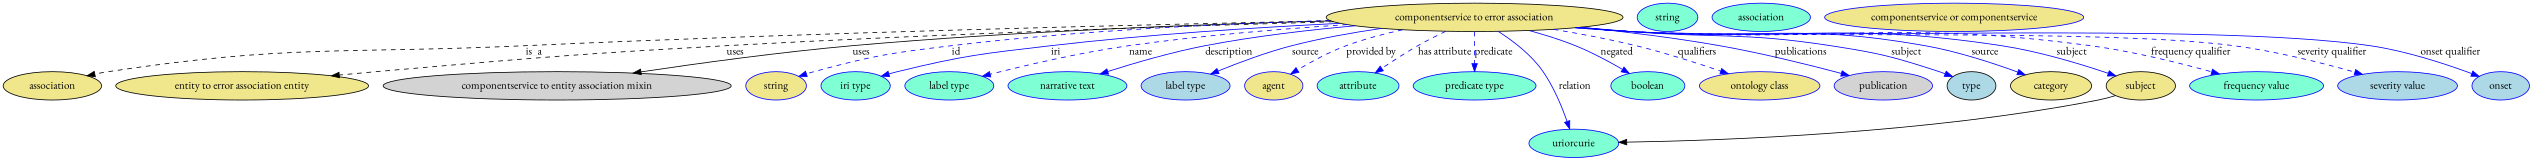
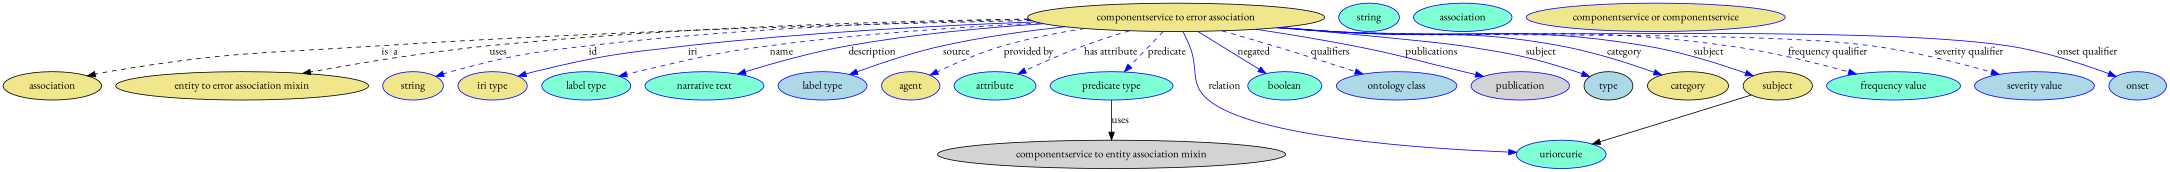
edge "componentservice to error association" -> "componentservice to entity association mixin": now "predicate type" -> "componentservice to entity association mixin"
edge "componentservice to error association" -> "category": label "source" -> "category"
node "entity to error association entity": label "entity to error association entity" -> "entity to error association mixin"
node "iri type": fillcolor aquamarine -> khaki
node "ontology class": fillcolor khaki -> lightblue
